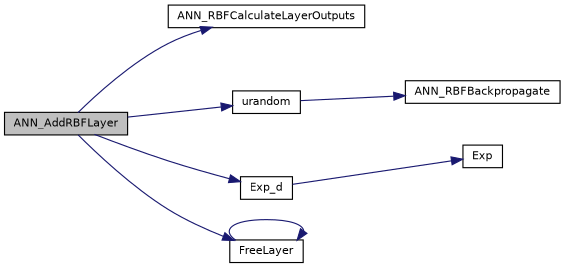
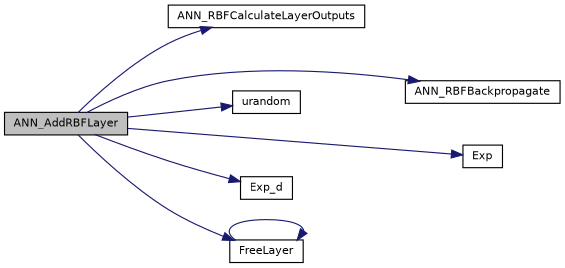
edge "urandom" -> "ANN_RBFBackpropagate": now "ANN_AddRBFLayer" -> "ANN_RBFBackpropagate"
edge "Exp_d" -> "Exp": now "ANN_AddRBFLayer" -> "Exp"
